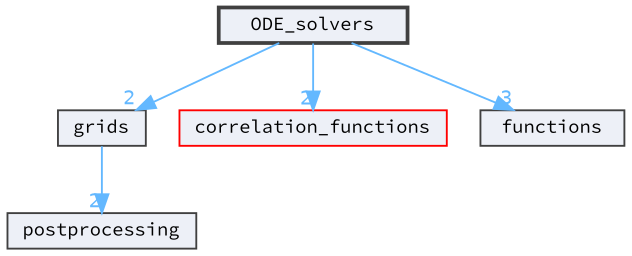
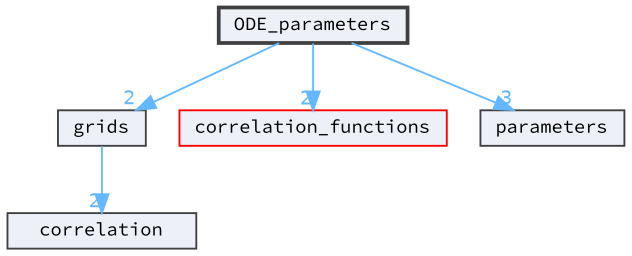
node "ODE_solvers": label "ODE_solvers" -> "ODE_parameters"
node "functions": label "functions" -> "parameters"
node "postprocessing": label "postprocessing" -> "correlation"
